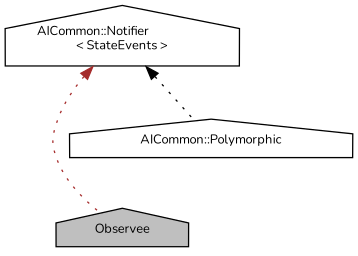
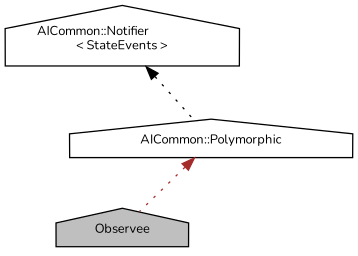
edge "Observee" -> "AICommon::Notifier < StateEvents >": now "Observee" -> "AICommon::Polymorphic"
